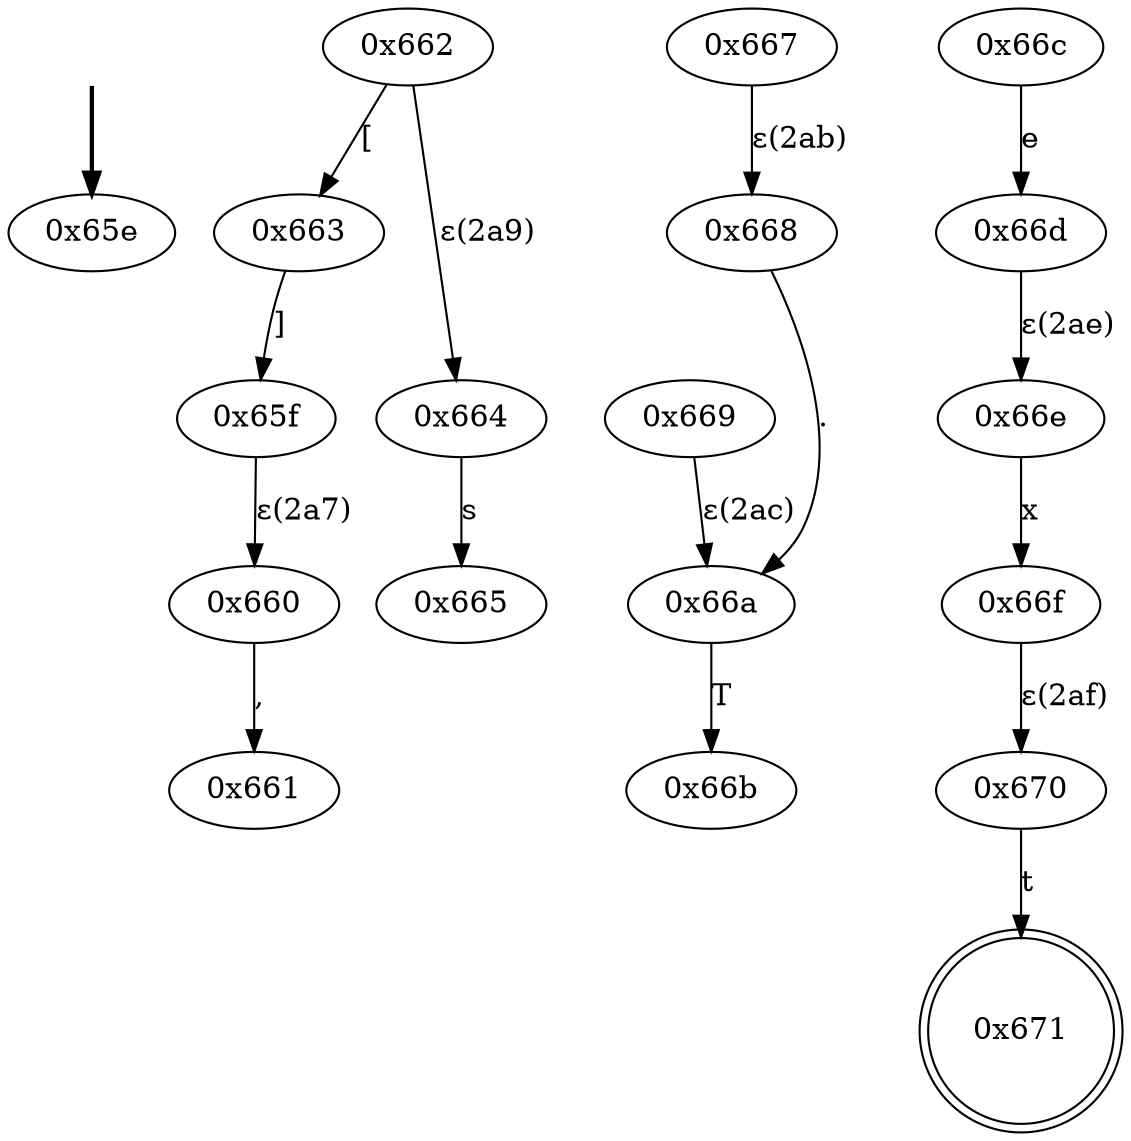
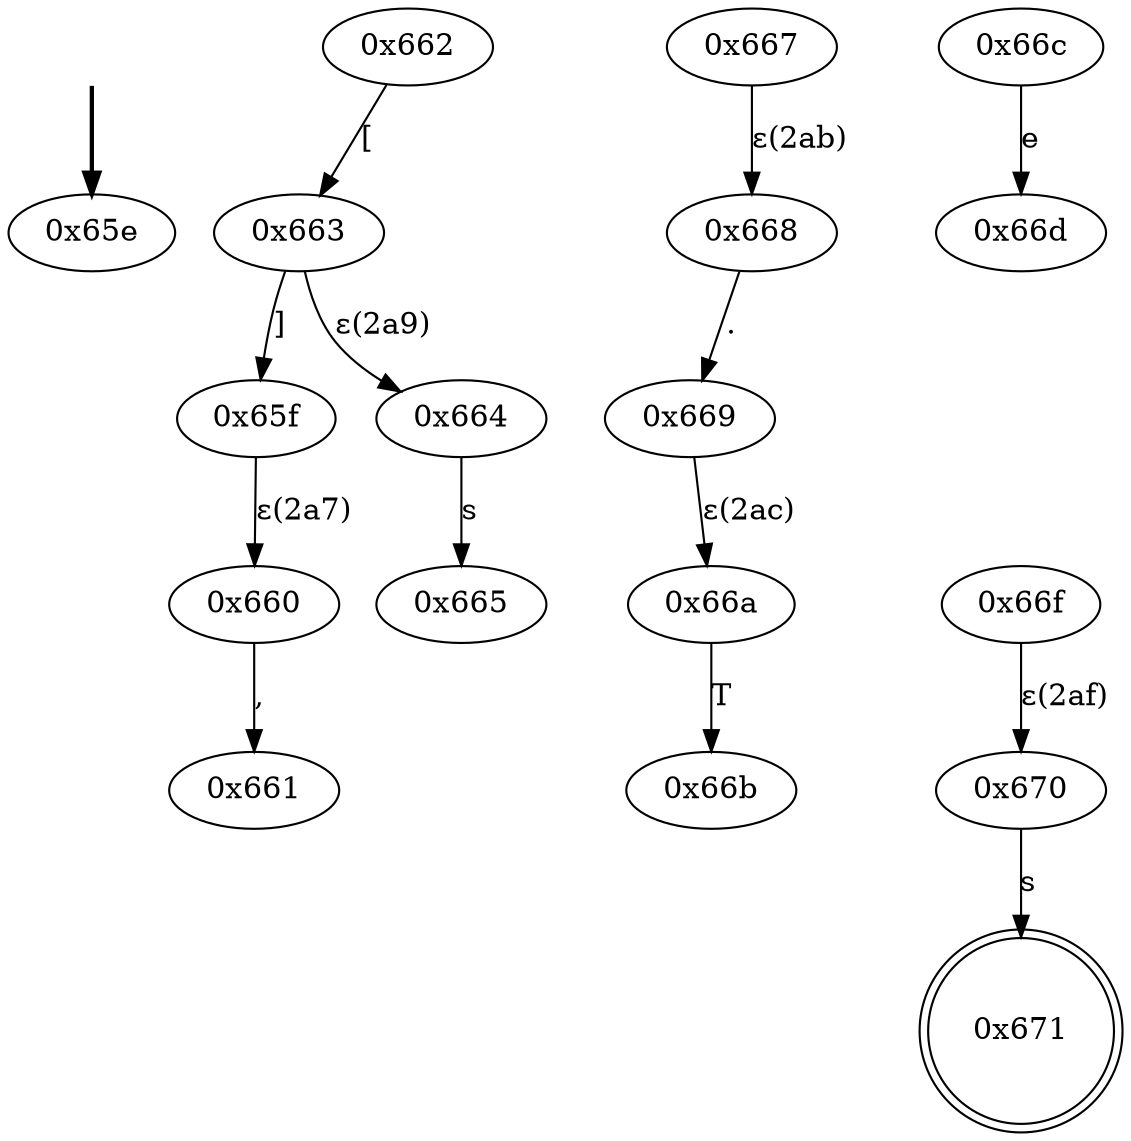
edge "0x662" -> "0x664": now "0x663" -> "0x664"
edge "0x668" -> "0x66a": now "0x668" -> "0x669"
node "0x66e": removed
edge "0x670" -> "0x671": label "t" -> "s"
